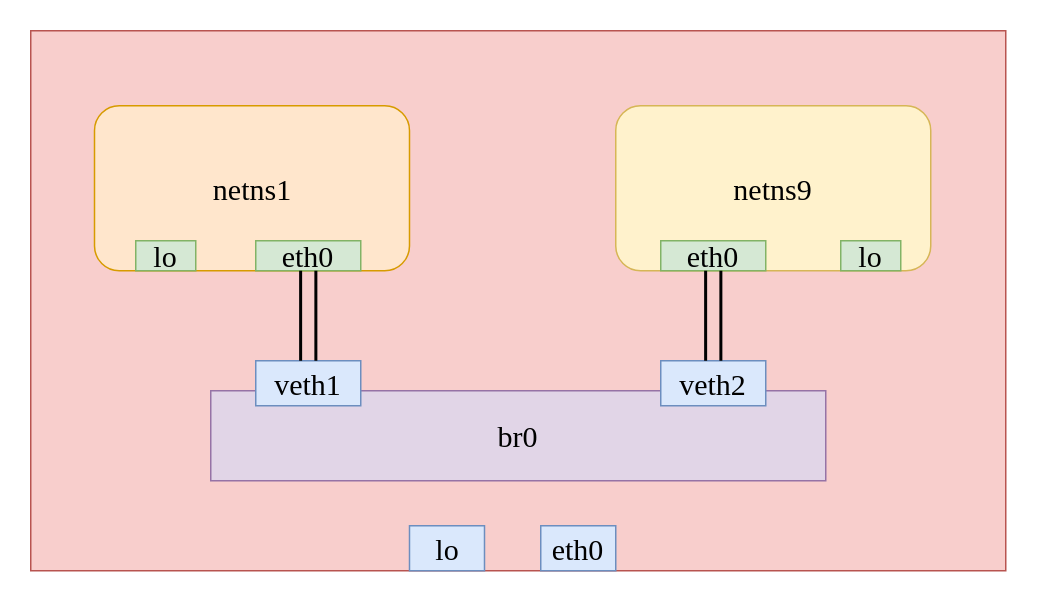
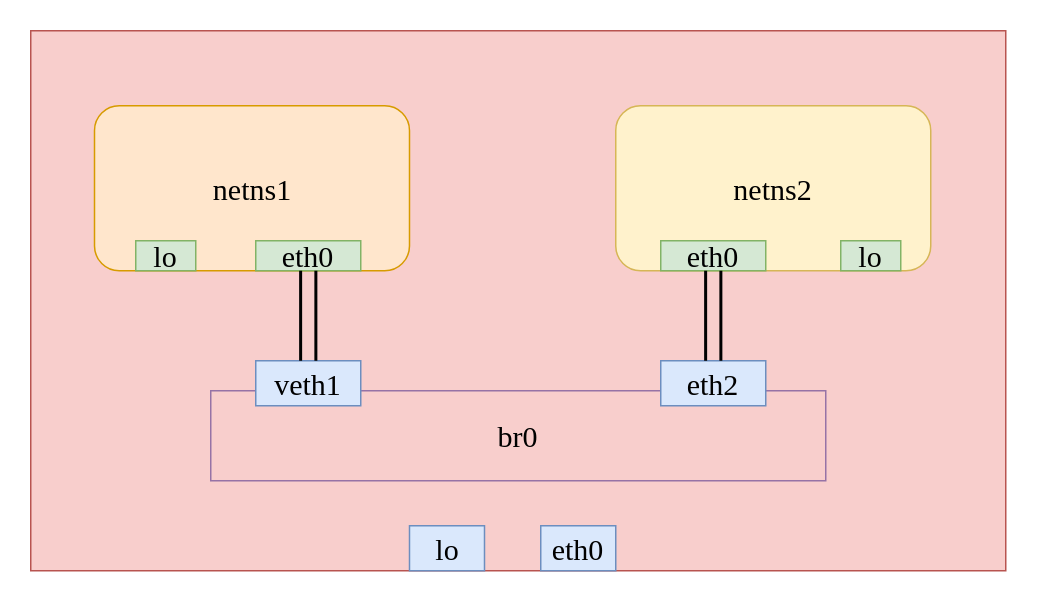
node "netns9": label "netns9" -> "netns2"
node "veth2": label "veth2" -> "eth2"
node "br0": fillcolor #e1d5e7 -> #f8cecc
